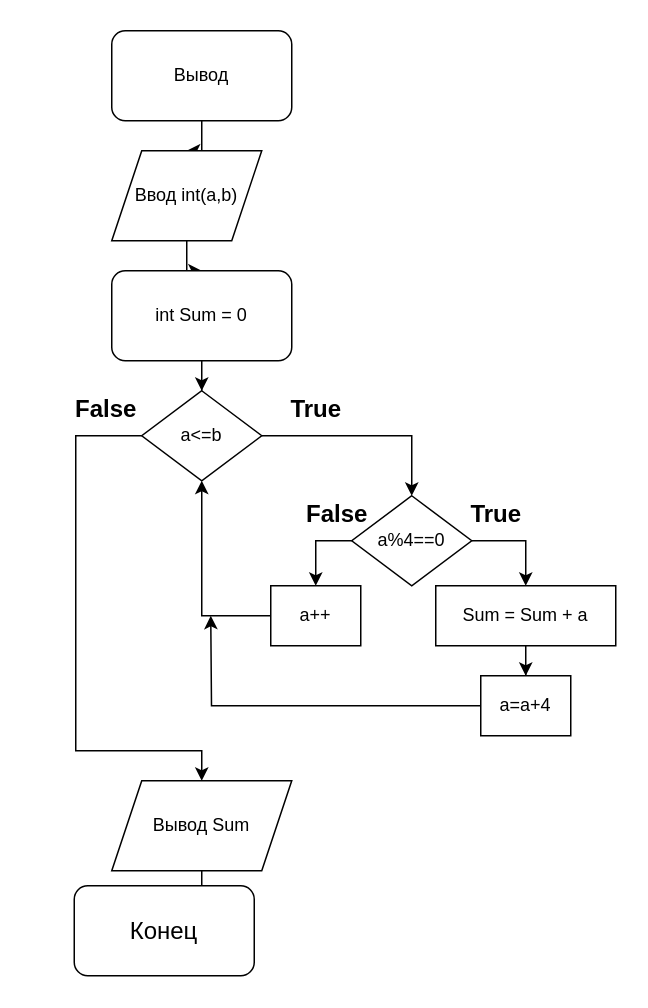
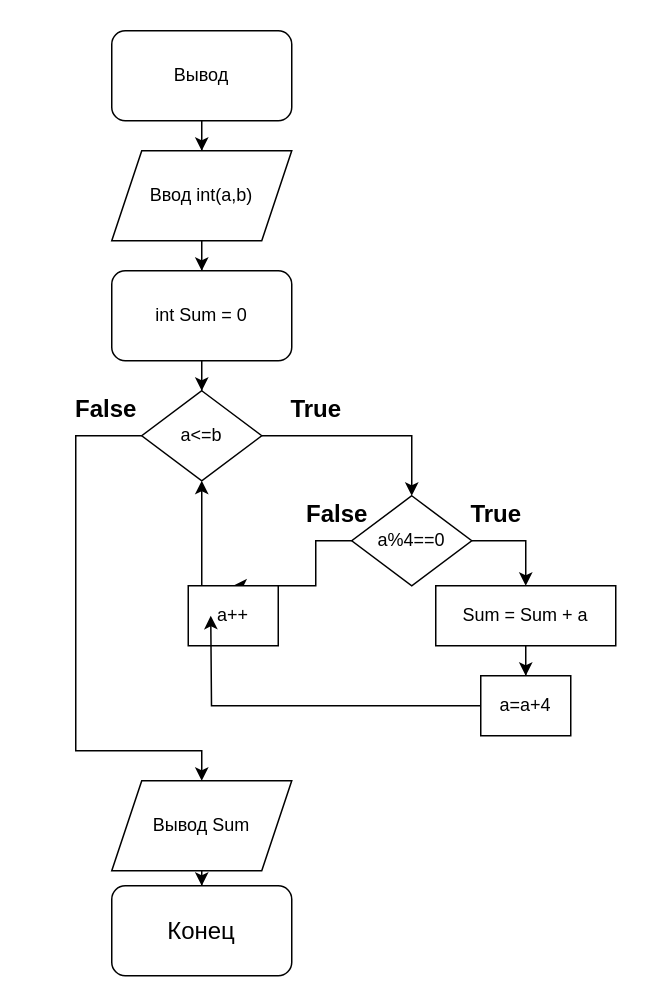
node "Ввод int(a,b)": size 150x90 -> 180x90
node "a++": moved (316, 616) -> (233, 616)
node "Конец": moved (164, 931) -> (202, 931)
